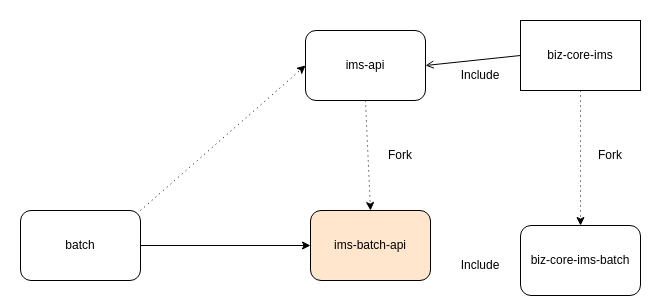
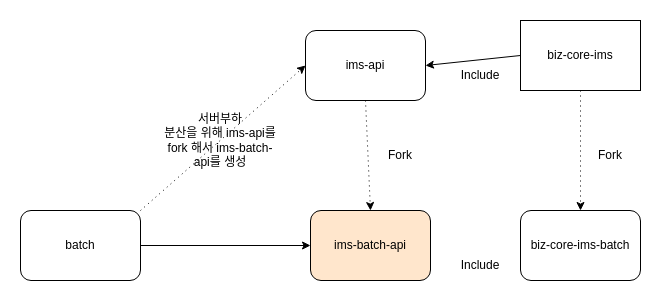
edge "biz-core-ims" -> "ims-api": arrowhead open -> classic
node "서버부하 분산을 위해 ims-api를 fork 해서 ims-batch-api를 생성": added
node "biz-core-ims-batch": moved (581, 261) -> (581, 246)
